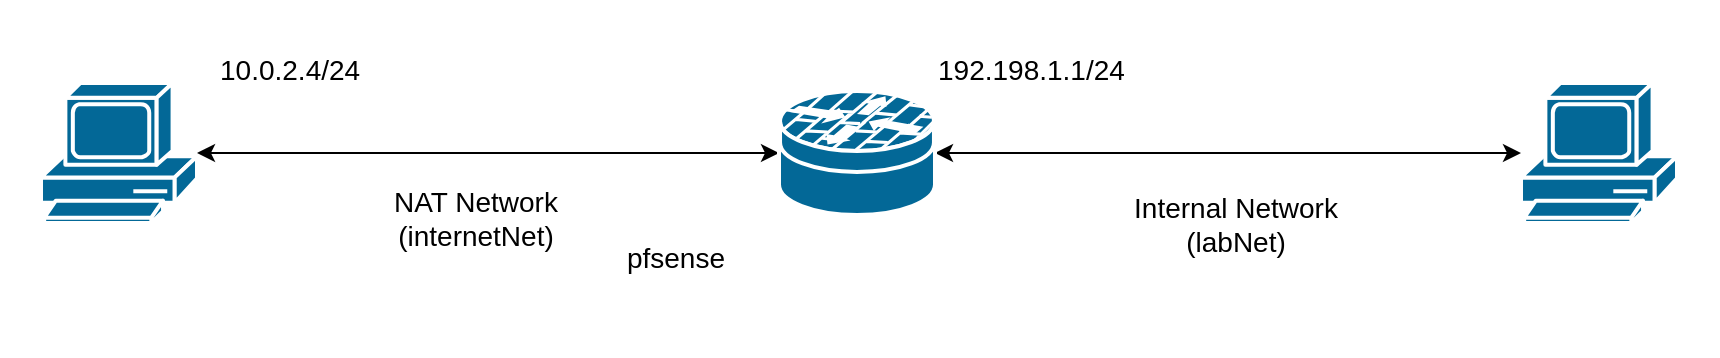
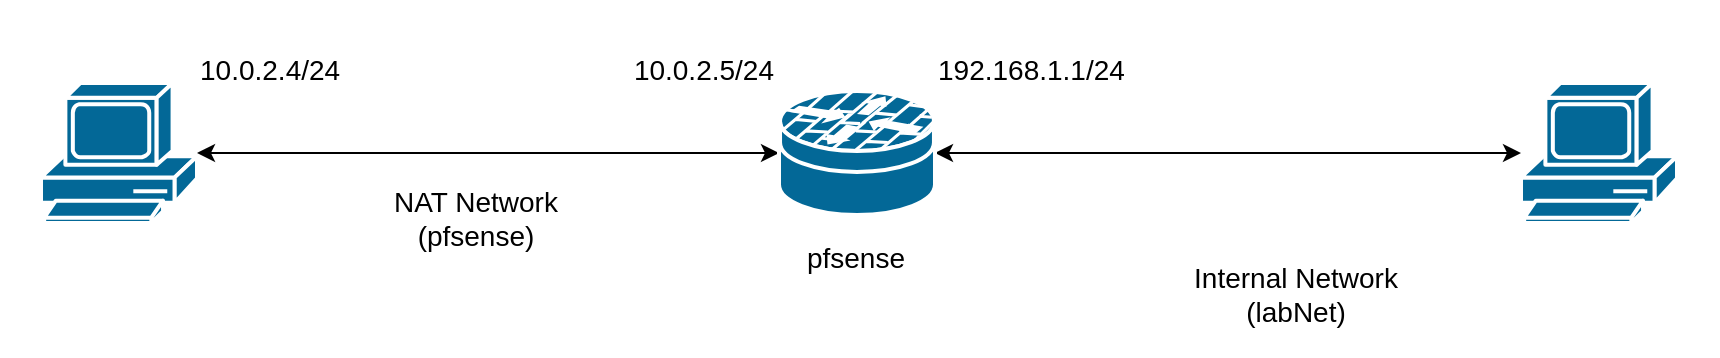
node "10.0.2.4/24": moved (337, 71) -> (317, 71)
node "10.0.2.5/24": added
node "192.198.1.1/24": label "192.198.1.1/24" -> "192.168.1.1/24"
node "NAT Network (internetNet)": label "NAT Network (internetNet)" -> "NAT Network (pfsense)"
node "Internal Network (labNet)": moved (1237, 224) -> (1297, 294)
node "pfsense": moved (677, 259) -> (857, 259)
